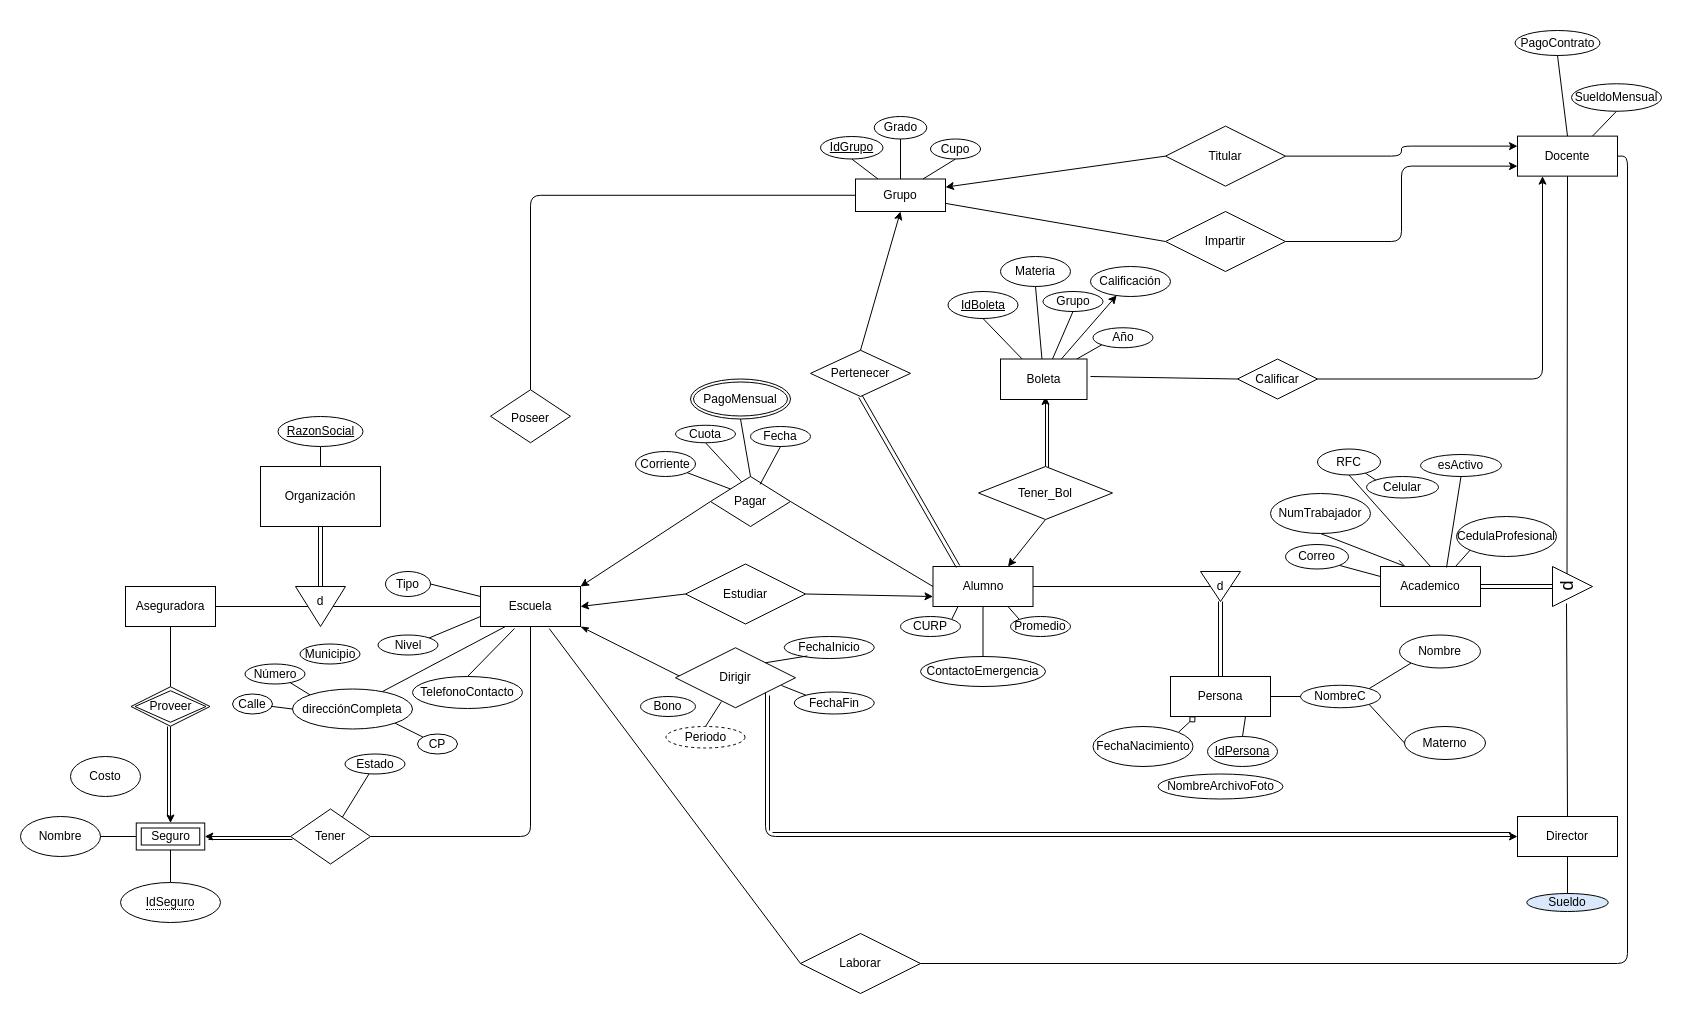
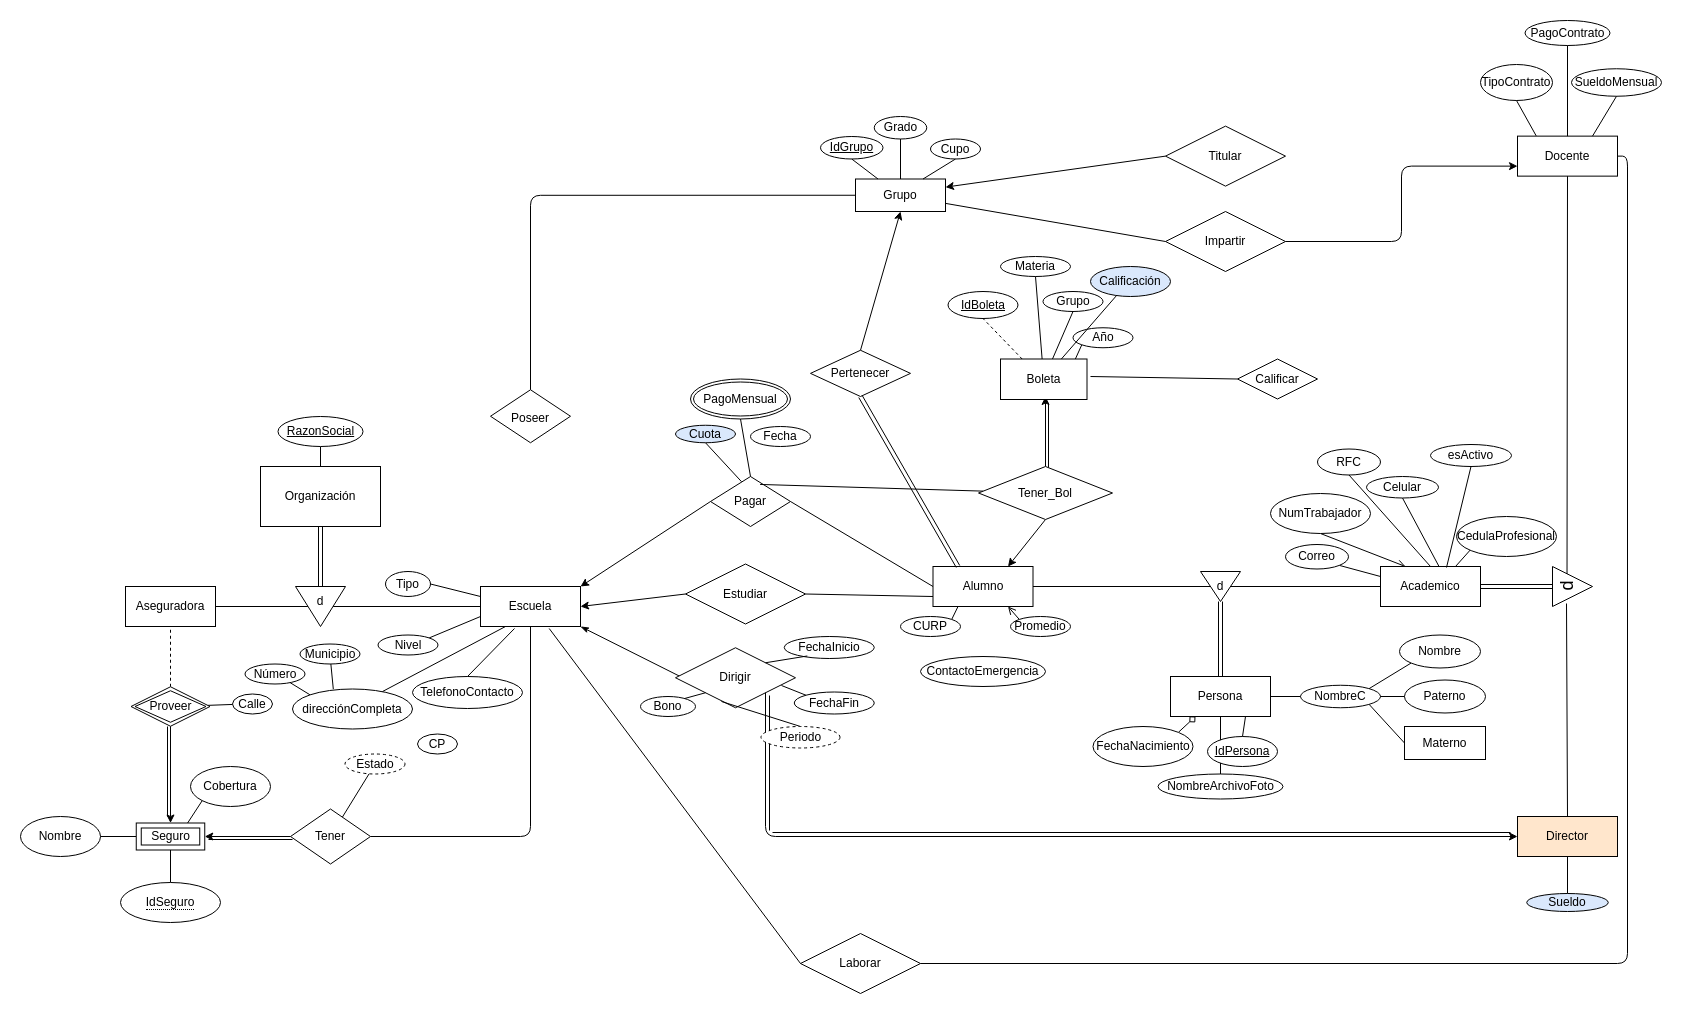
node "PagoContrato": moved (1558, 43) -> (1568, 33)
node "TipoContrato": added
node "SueldoMensual": moved (1617, 98) -> (1617, 83)
edge "TipoContrato" -- "Docente": added
edge "Titular" -> "Docente": removed
node "Materia": size 70x30 -> 70x20
node "Calificación": fillcolor #ffffff -> #dae8fc
edge "Boleta" -> "Calificación": arrowhead classic -> none
node "Año": moved (1123, 338) -> (1103, 338)
edge "IdBoleta" -- "Boleta": style solid -> dashed
edge "Calificar" -> "Docente": removed
node "Cuota": fillcolor #ffffff -> #dae8fc
node "Corriente": removed
edge "Fecha" -- "Pagar": now "Tener_Bol" -- "Pagar"
node "esActivo": moved (1461, 466) -> (1471, 456)
edge "RFC" -- "Celular": now "Academico" -- "Celular"
edge "Corriente" -- "Pagar": removed
edge "Estudiar" -> "Alumno": arrowhead classic -> none
edge "Alumno" -- "Promedio": arrowhead none -> open
edge "Alumno" -- "ContactoEmergencia": removed
edge "Aseguradora" -- "Proveer": style solid -> dashed
edge "Municipio" -- "direcciónCompleta": added
edge "Dirigir" -- "Bono": added
edge "NombreC" -- "Paterno": added
node "Paterno": added
edge "Calle" -- "direcciónCompleta": now "Calle" -- "Proveer"
edge "Persona" -- "NombreArchivoFoto": added
edge "direcciónCompleta" -- "CP": removed
node "Periodo": moved (706, 737) -> (801, 737)
node "Materno": shape ellipse -> rectangle
node "Estado": style solid -> dashed
node "Costo": removed
node "Cobertura": added
edge "Cobertura" -- "Seguro": added
node "Director": fillcolor #ffffff -> #ffe6cc
